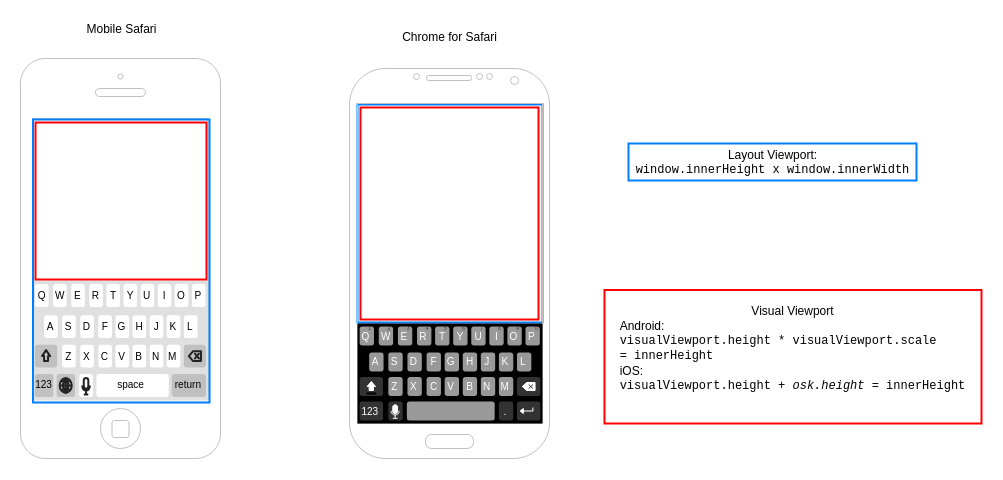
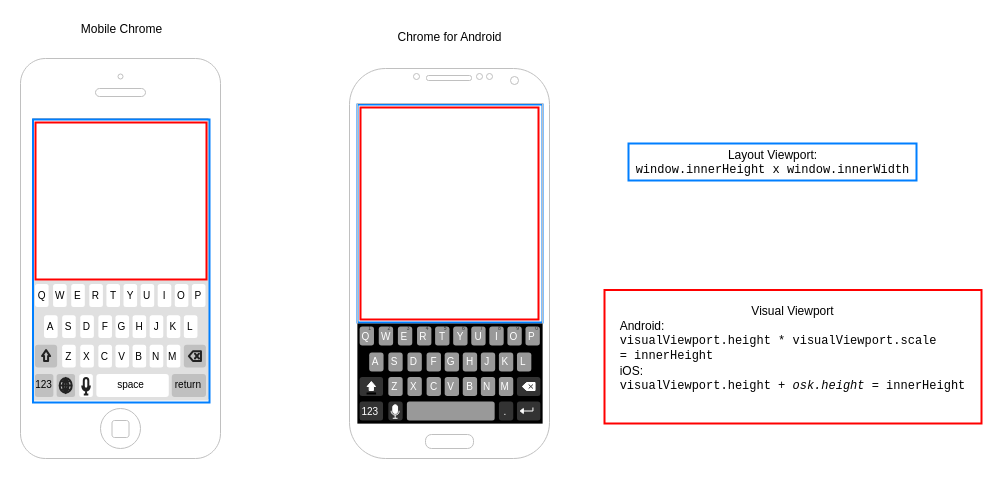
node "Mobile Safari": label "Mobile Safari" -> "Mobile Chrome"
node "Chrome for Safari": label "Chrome for Safari" -> "Chrome for Android"
